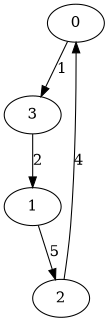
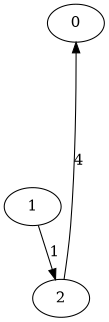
node "3": removed
edge "1" -> "2": label "5" -> "1"
